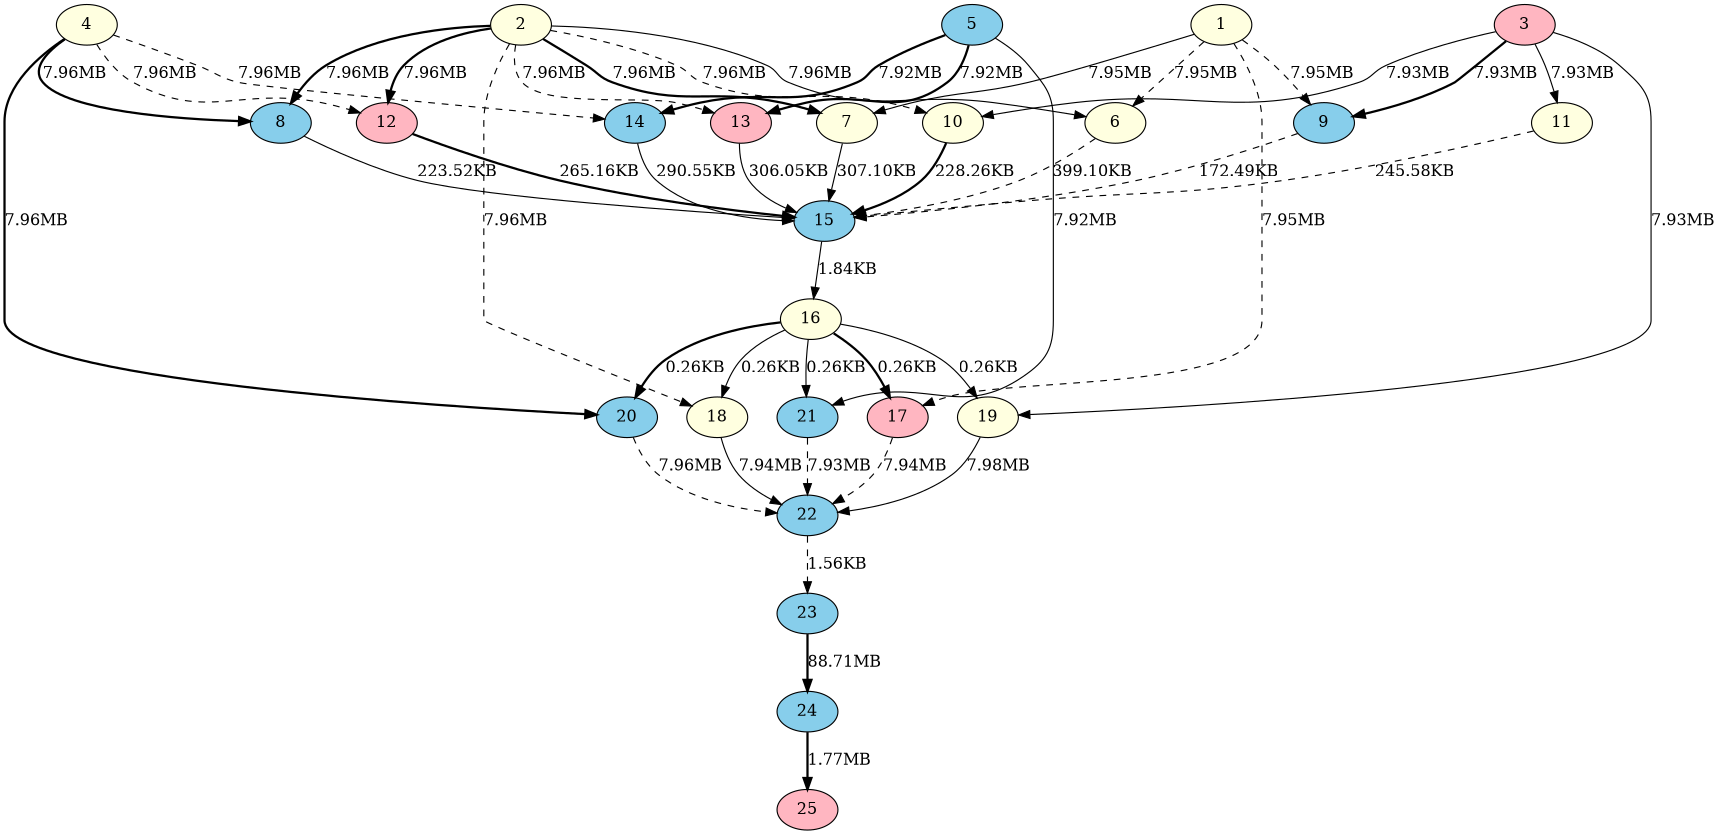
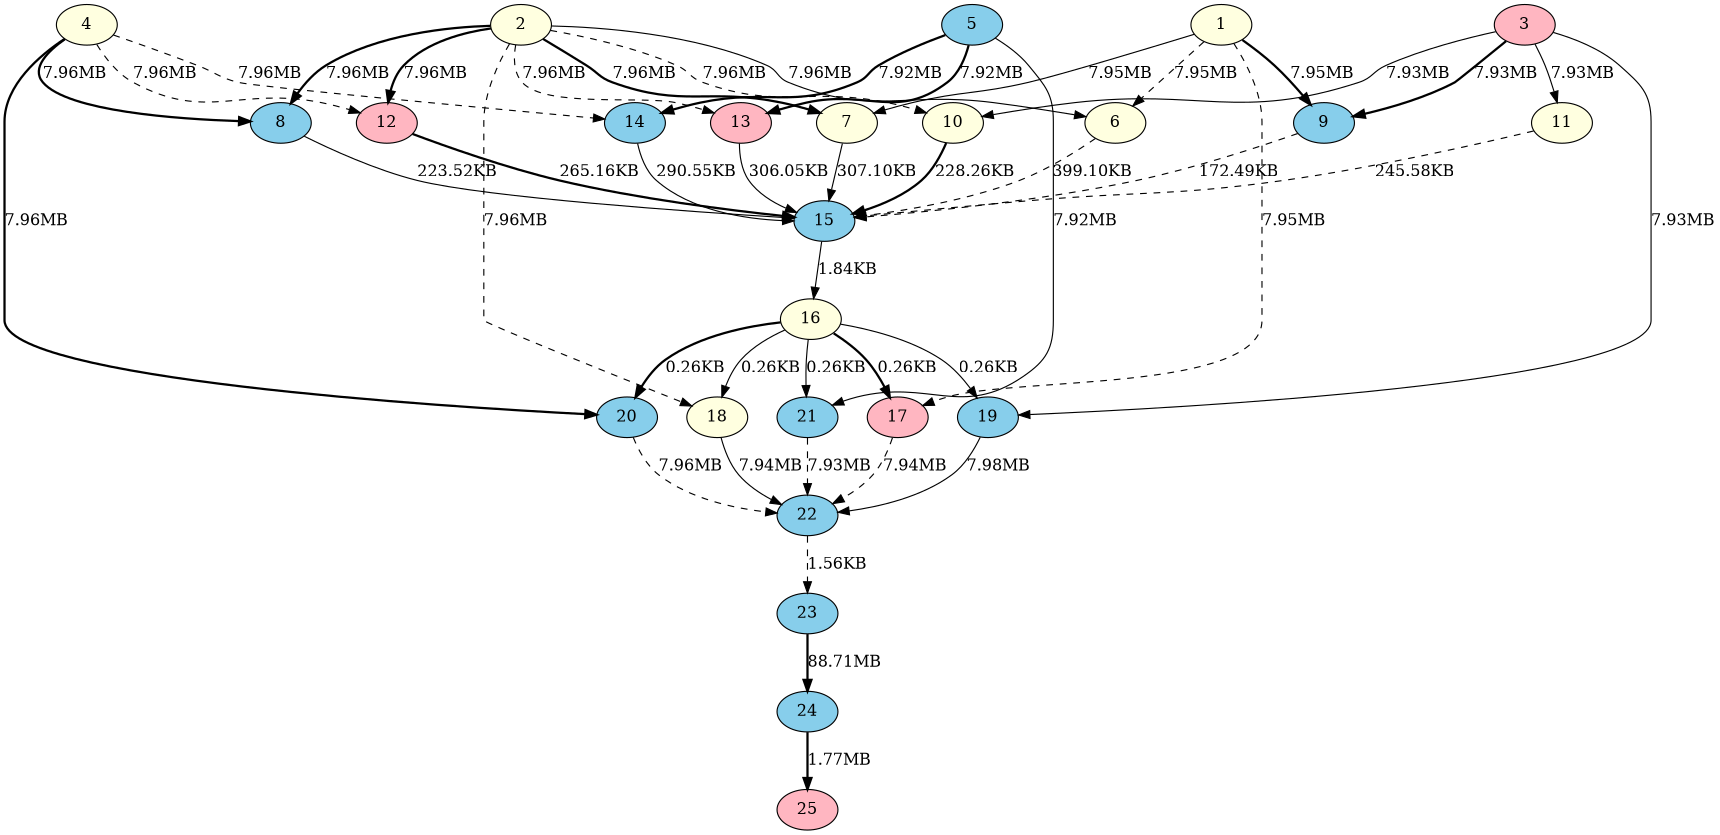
edge "1" -> "9": style dashed -> bold
node "19": fillcolor lightyellow -> skyblue
